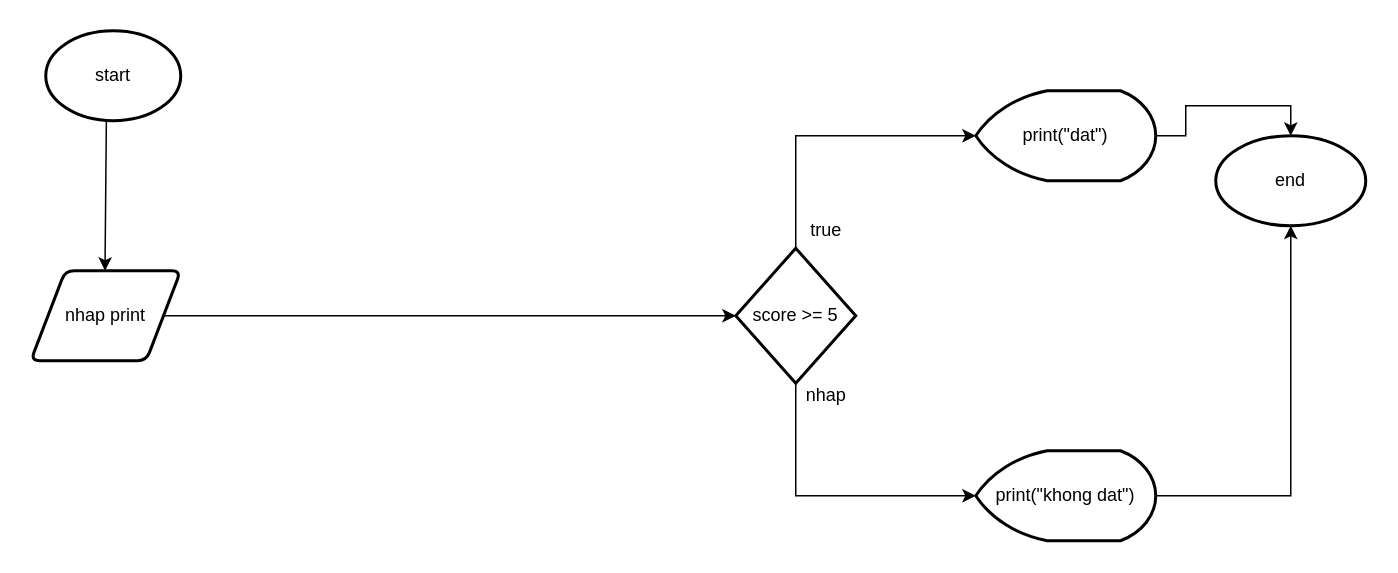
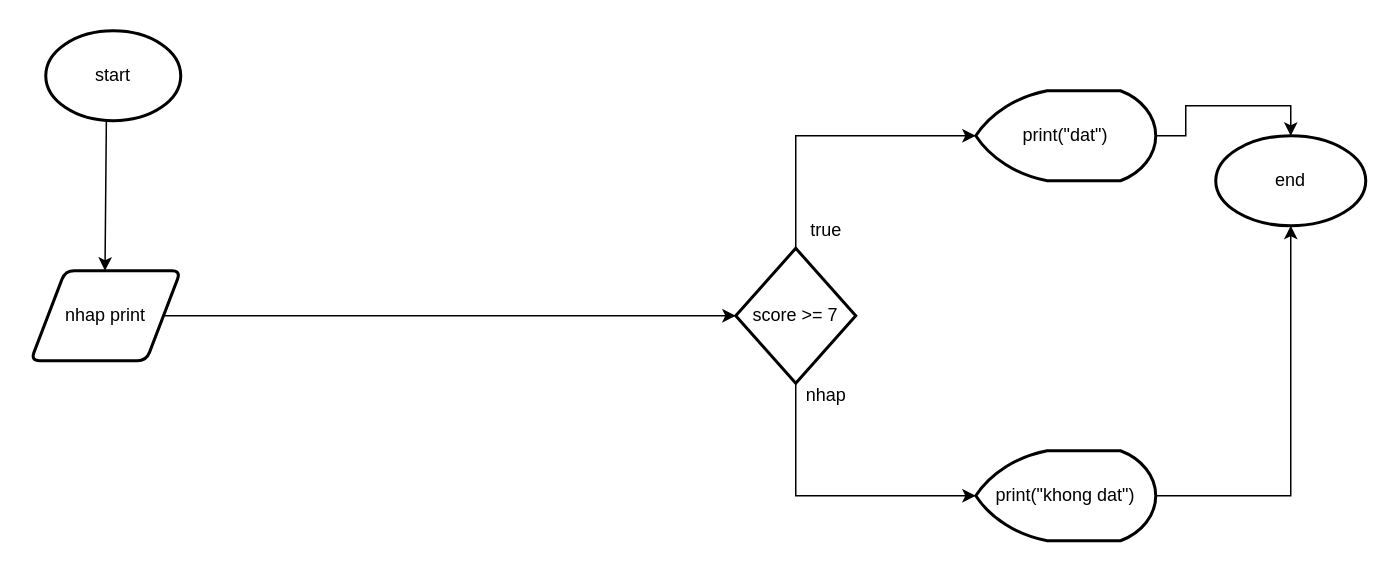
node "score >= 5": label "score >= 5" -> "score >= 7"
